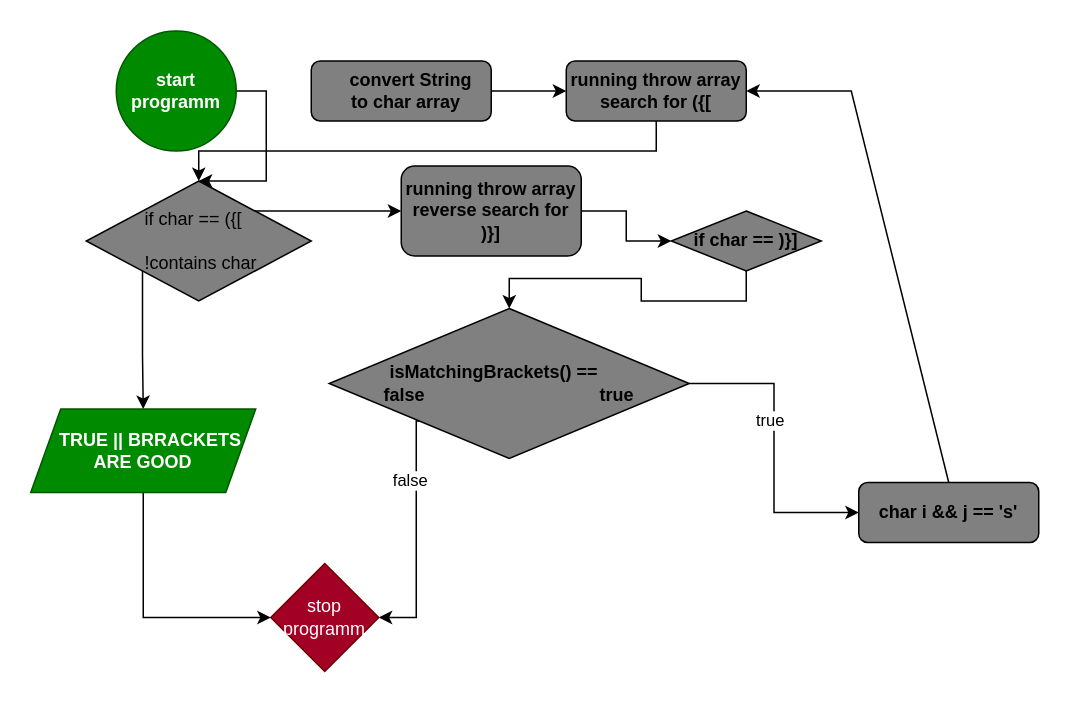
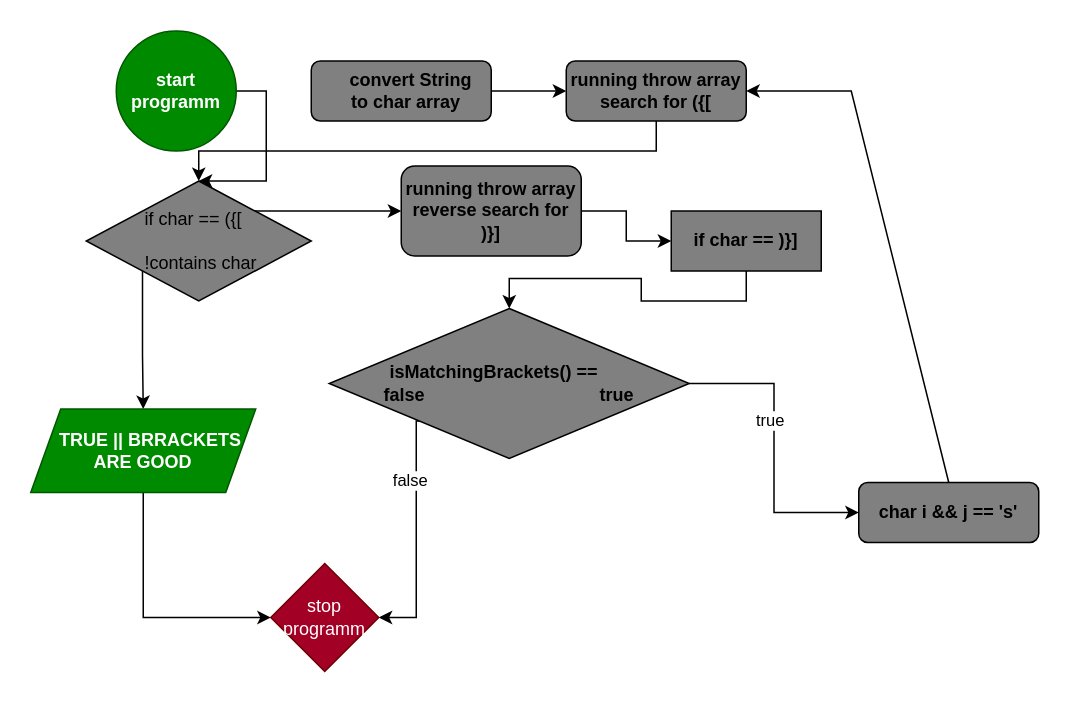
node "if char == )}]": shape diamond -> rectangle
